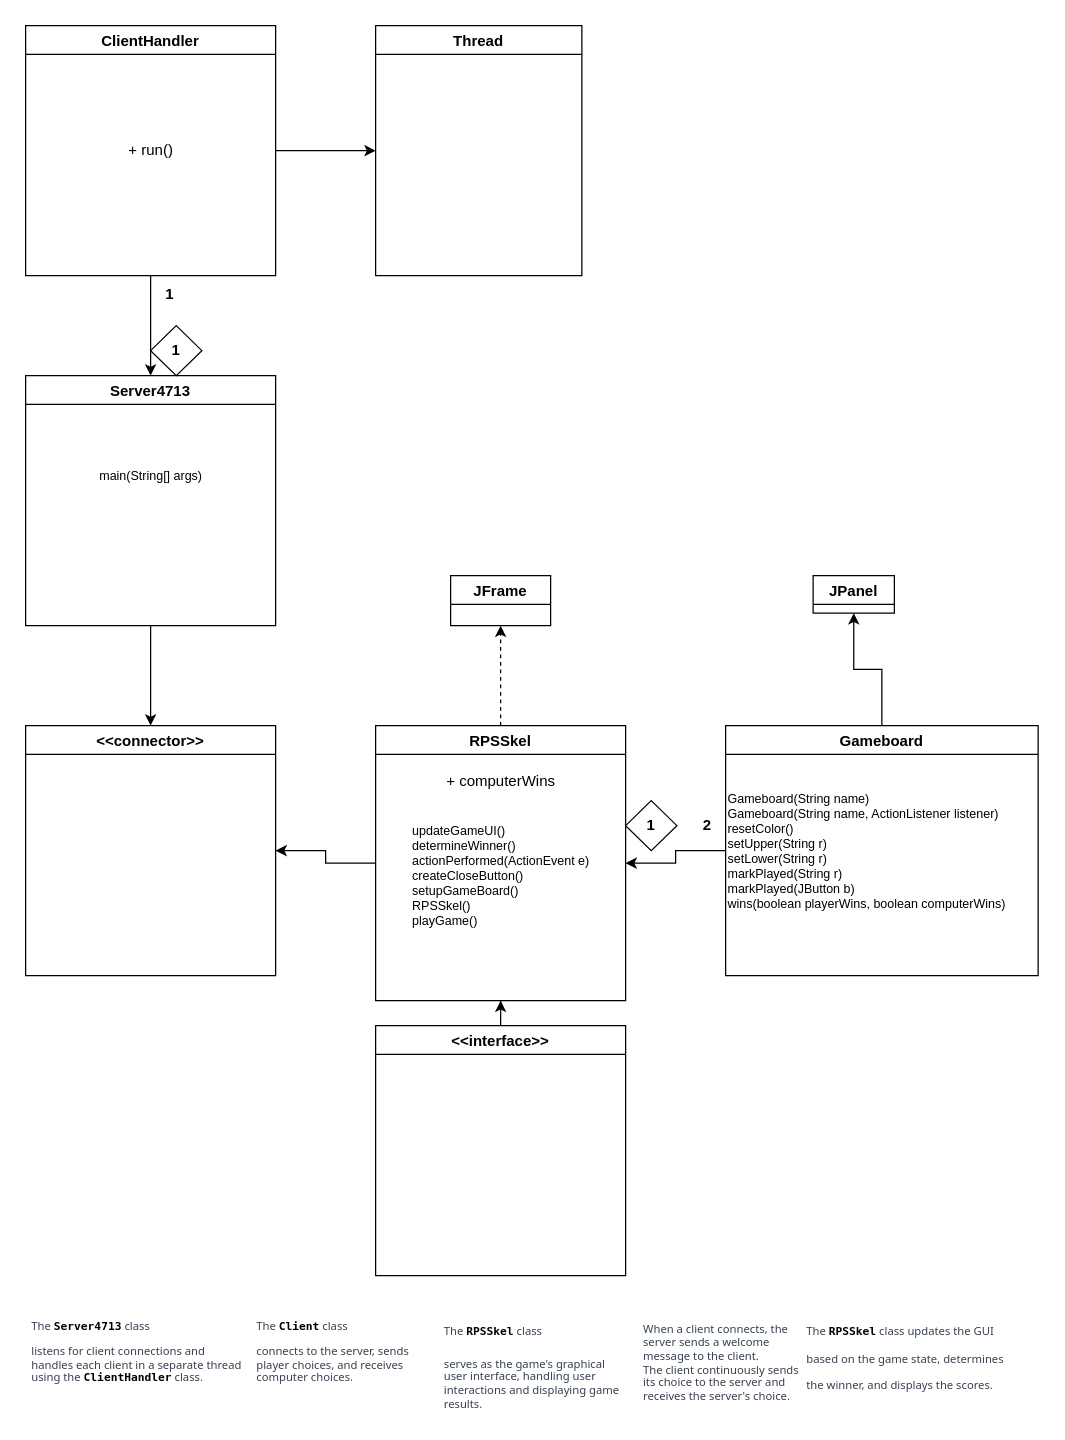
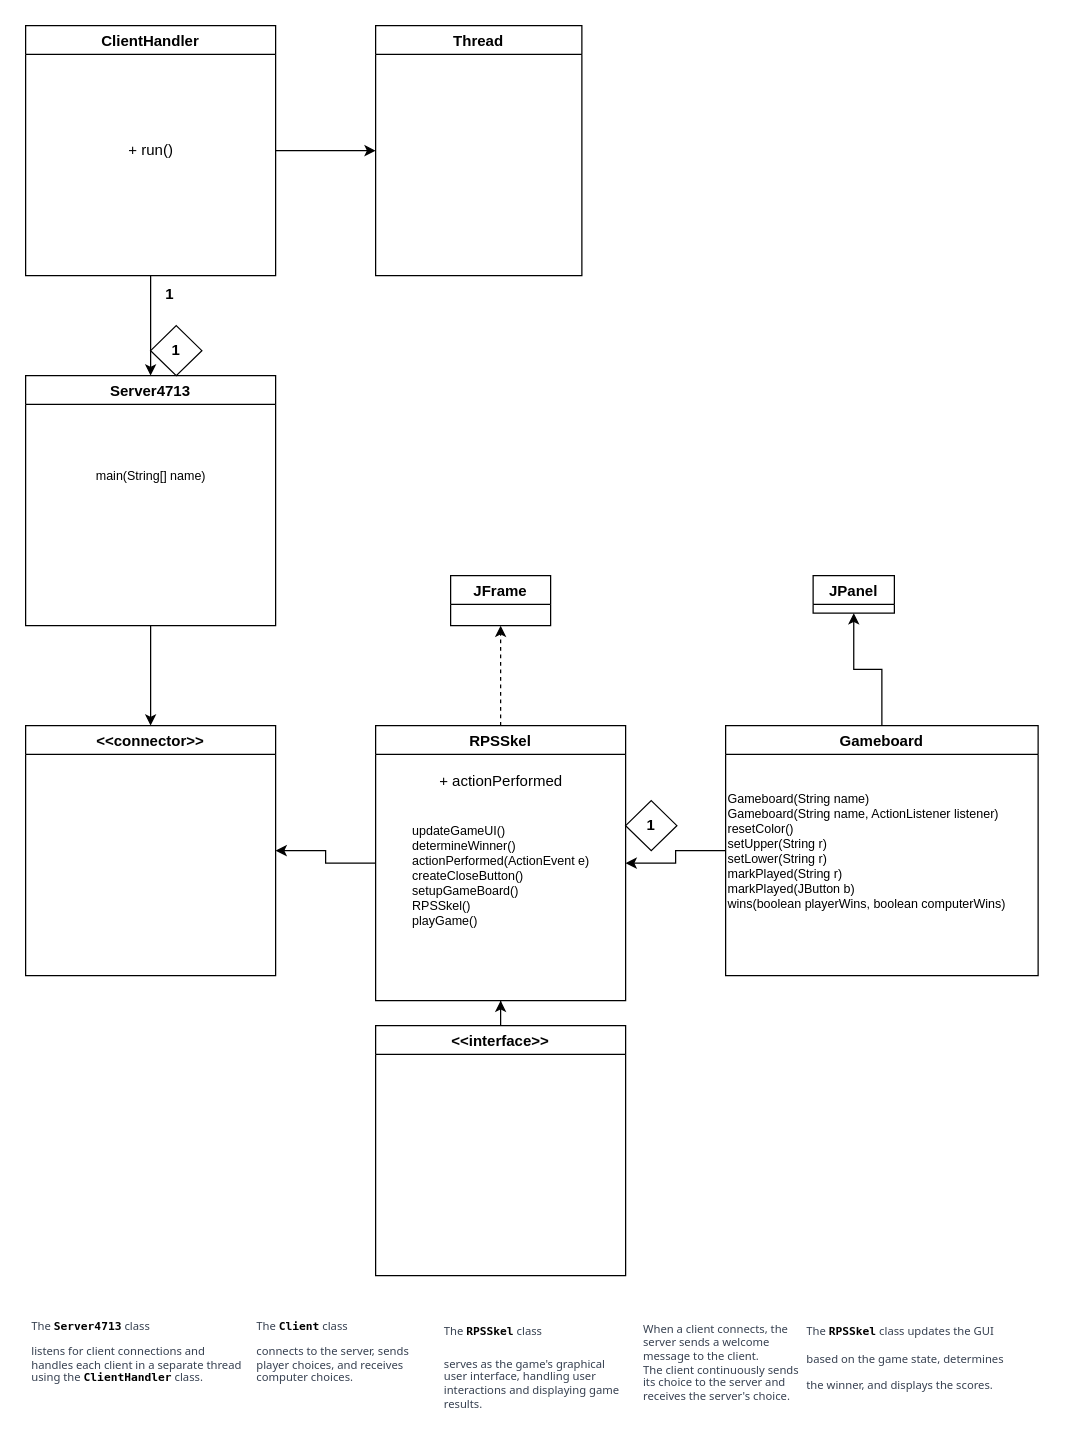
node "main(String[] args)": label "main(String[] args)" -> "main(String[] name)"
node "+ computerWins": label "+ computerWins" -> "+ actionPerformed"
node "2": removed
